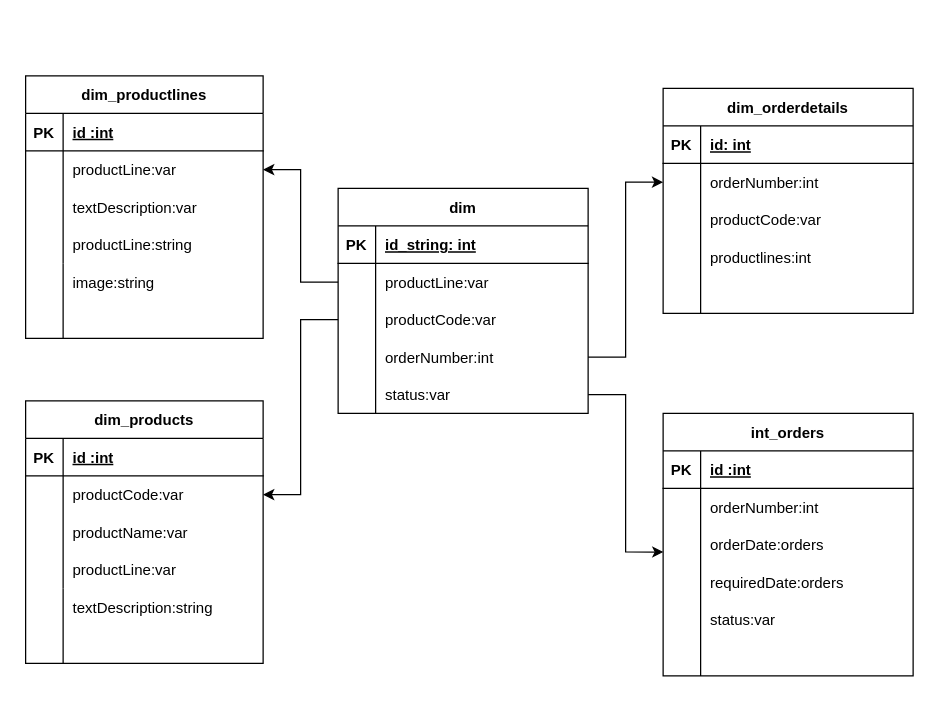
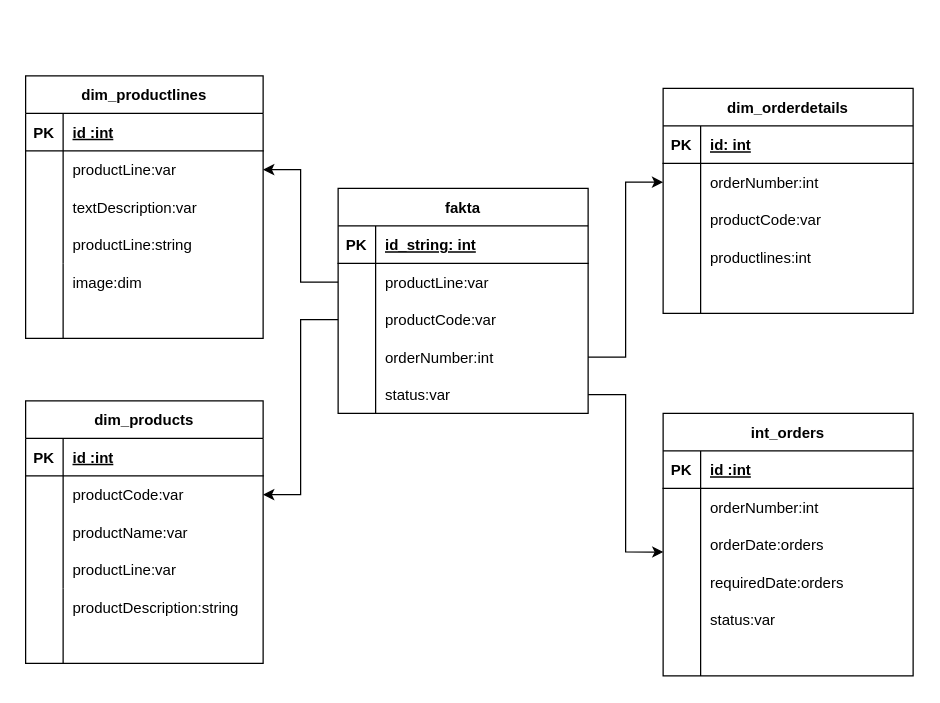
node "dim": label "dim" -> "fakta"
node "image:string": label "image:string" -> "image:dim"
node "textDescription:string": label "textDescription:string" -> "productDescription:string"
